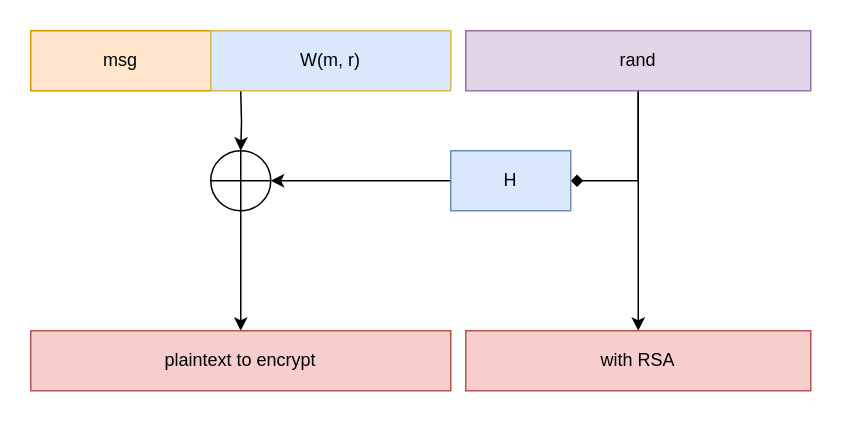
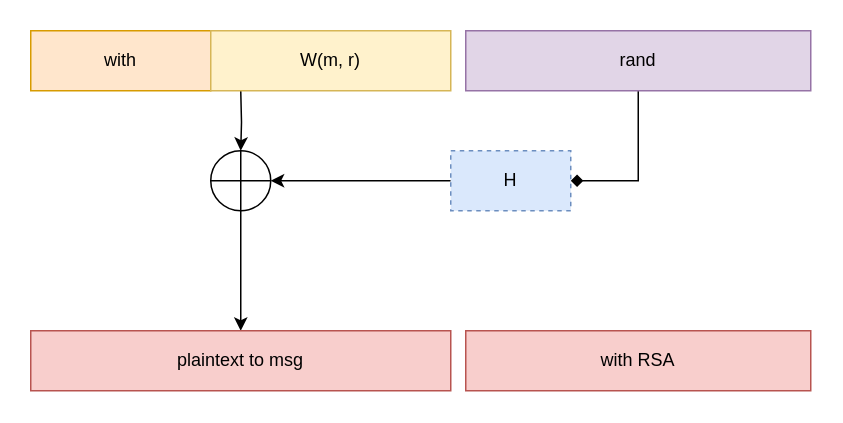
node "msg": label "msg" -> "with"
node "W(m, r)": fillcolor #dae8fc -> #fff2cc
node "H": style solid -> dashed
edge "rand" -> "with RSA": removed
node "plaintext to encrypt": label "plaintext to encrypt" -> "plaintext to msg"
